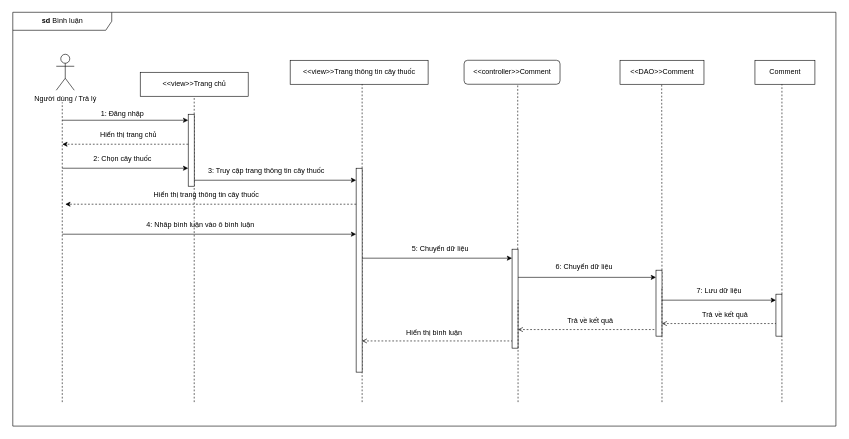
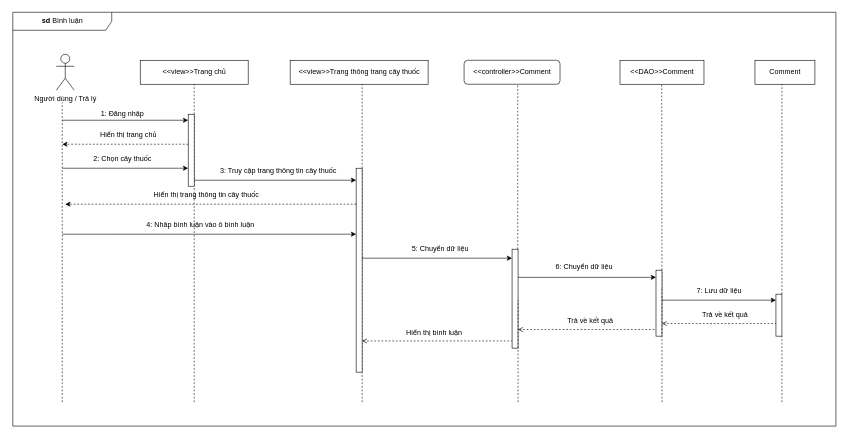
node "<<view>>Trang thông tin cây thuốc": label "<<view>>Trang thông tin cây thuốc" -> "<<view>>Trang thông trang cây thuốc"
node "<<view>>Trang chủ": moved (194, 84) -> (194, 72)
node "3: Truy cập trang thông tin cây thuốc": moved (266, 171) -> (278, 171)
